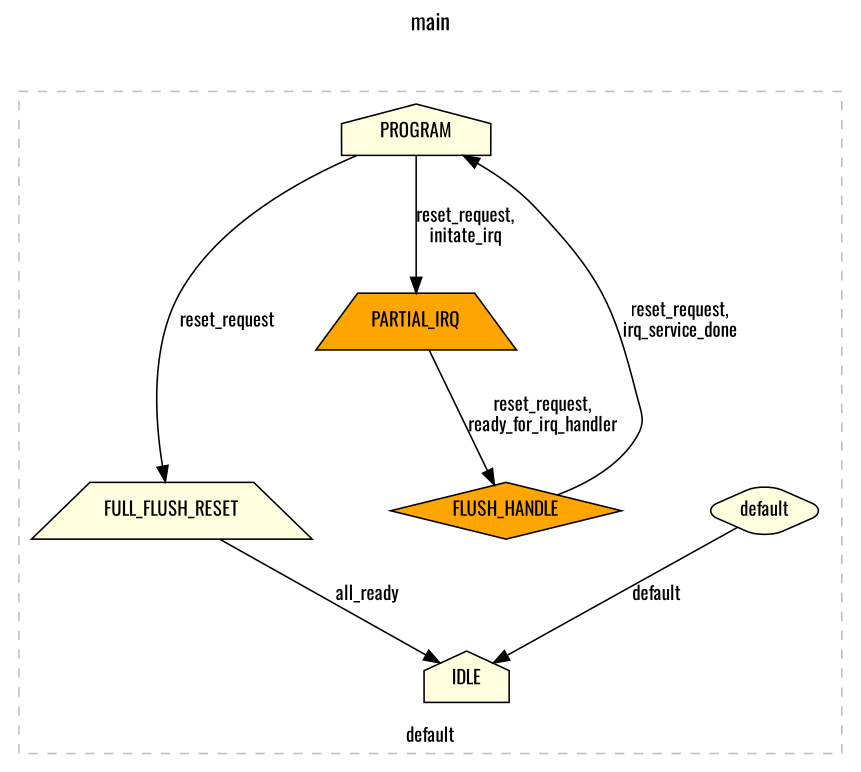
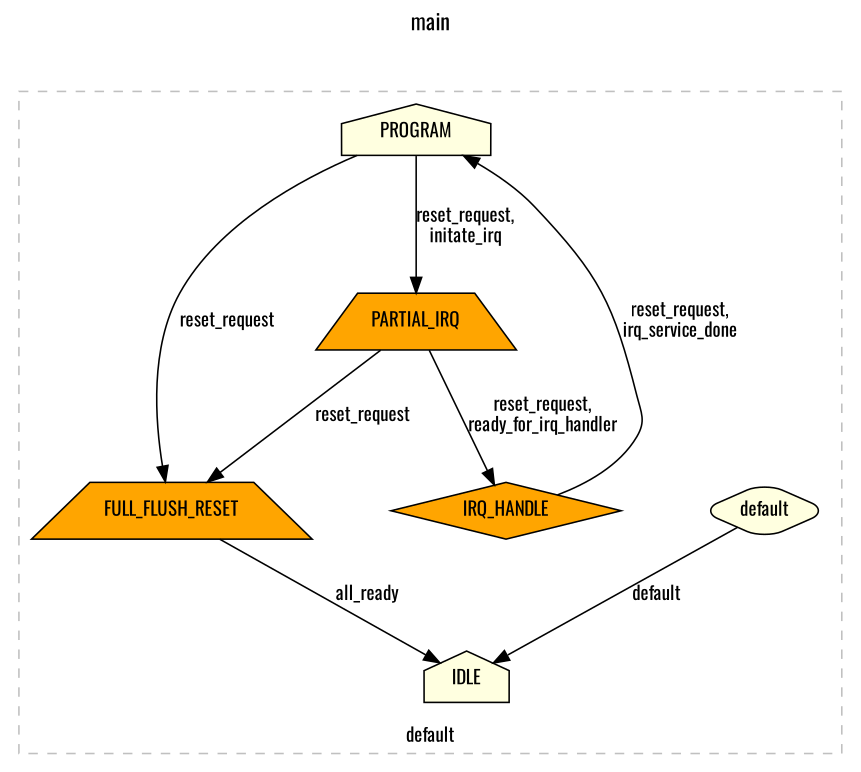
edge "PARTIAL_IRQ" -> "FULL_FLUSH_RESET": added, label "reset_request"
node "FULL_FLUSH_RESET": fillcolor lightyellow -> orange
node "FLUSH_HANDLE": label "FLUSH_HANDLE" -> "IRQ_HANDLE"
